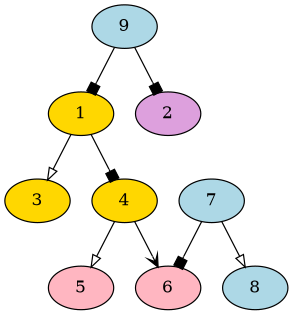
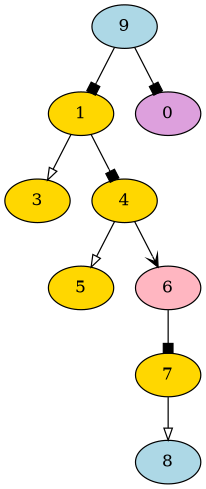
node "2": label "2" -> "0"
node "7": fillcolor lightblue -> gold
edge "7" -> "6": reversed
node "5": fillcolor lightpink -> gold
